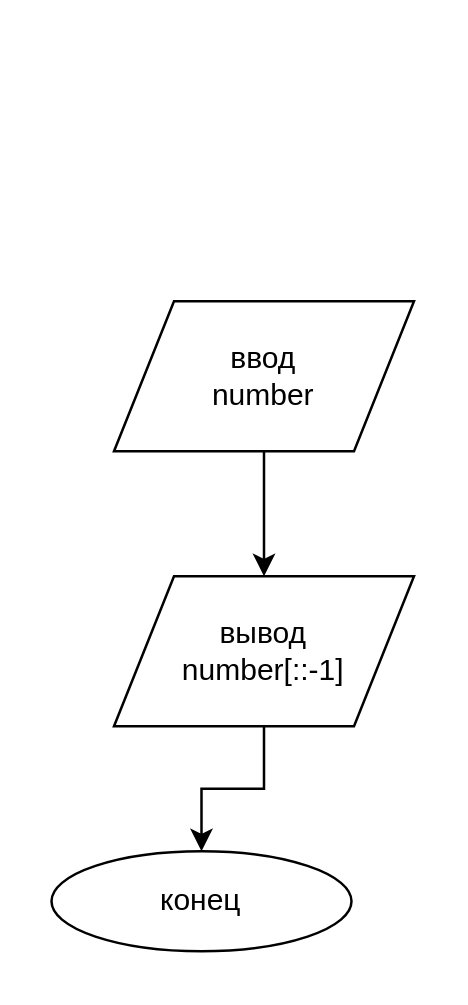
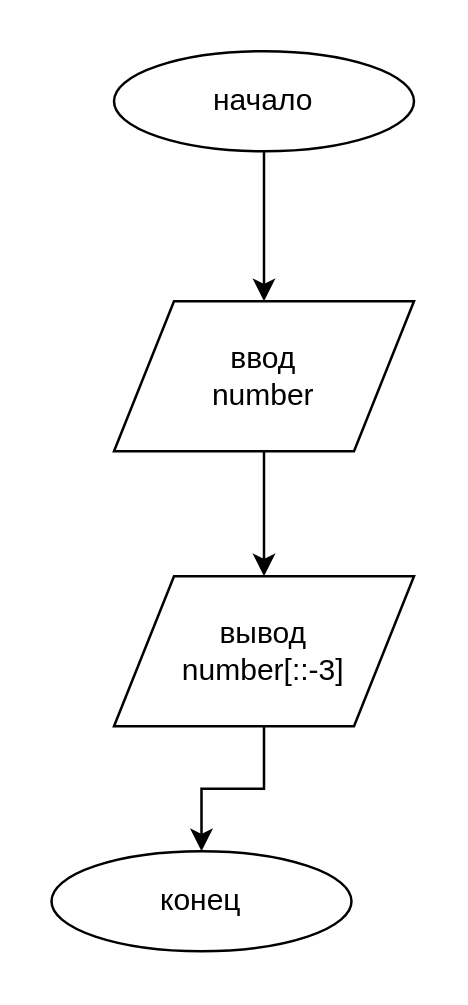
node "начало": added
edge "начало" -> "ввод number": added
node "вывод number[::-1]": label "вывод number[::-1]" -> "вывод number[::-3]"
